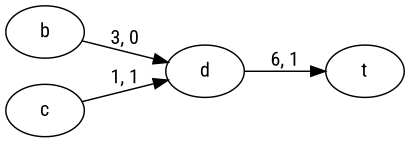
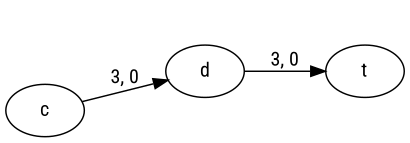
node "b": removed
edge "d" -> "t": label "6, 1" -> "3, 0"
edge "c" -> "d": label "1, 1" -> "3, 0"
